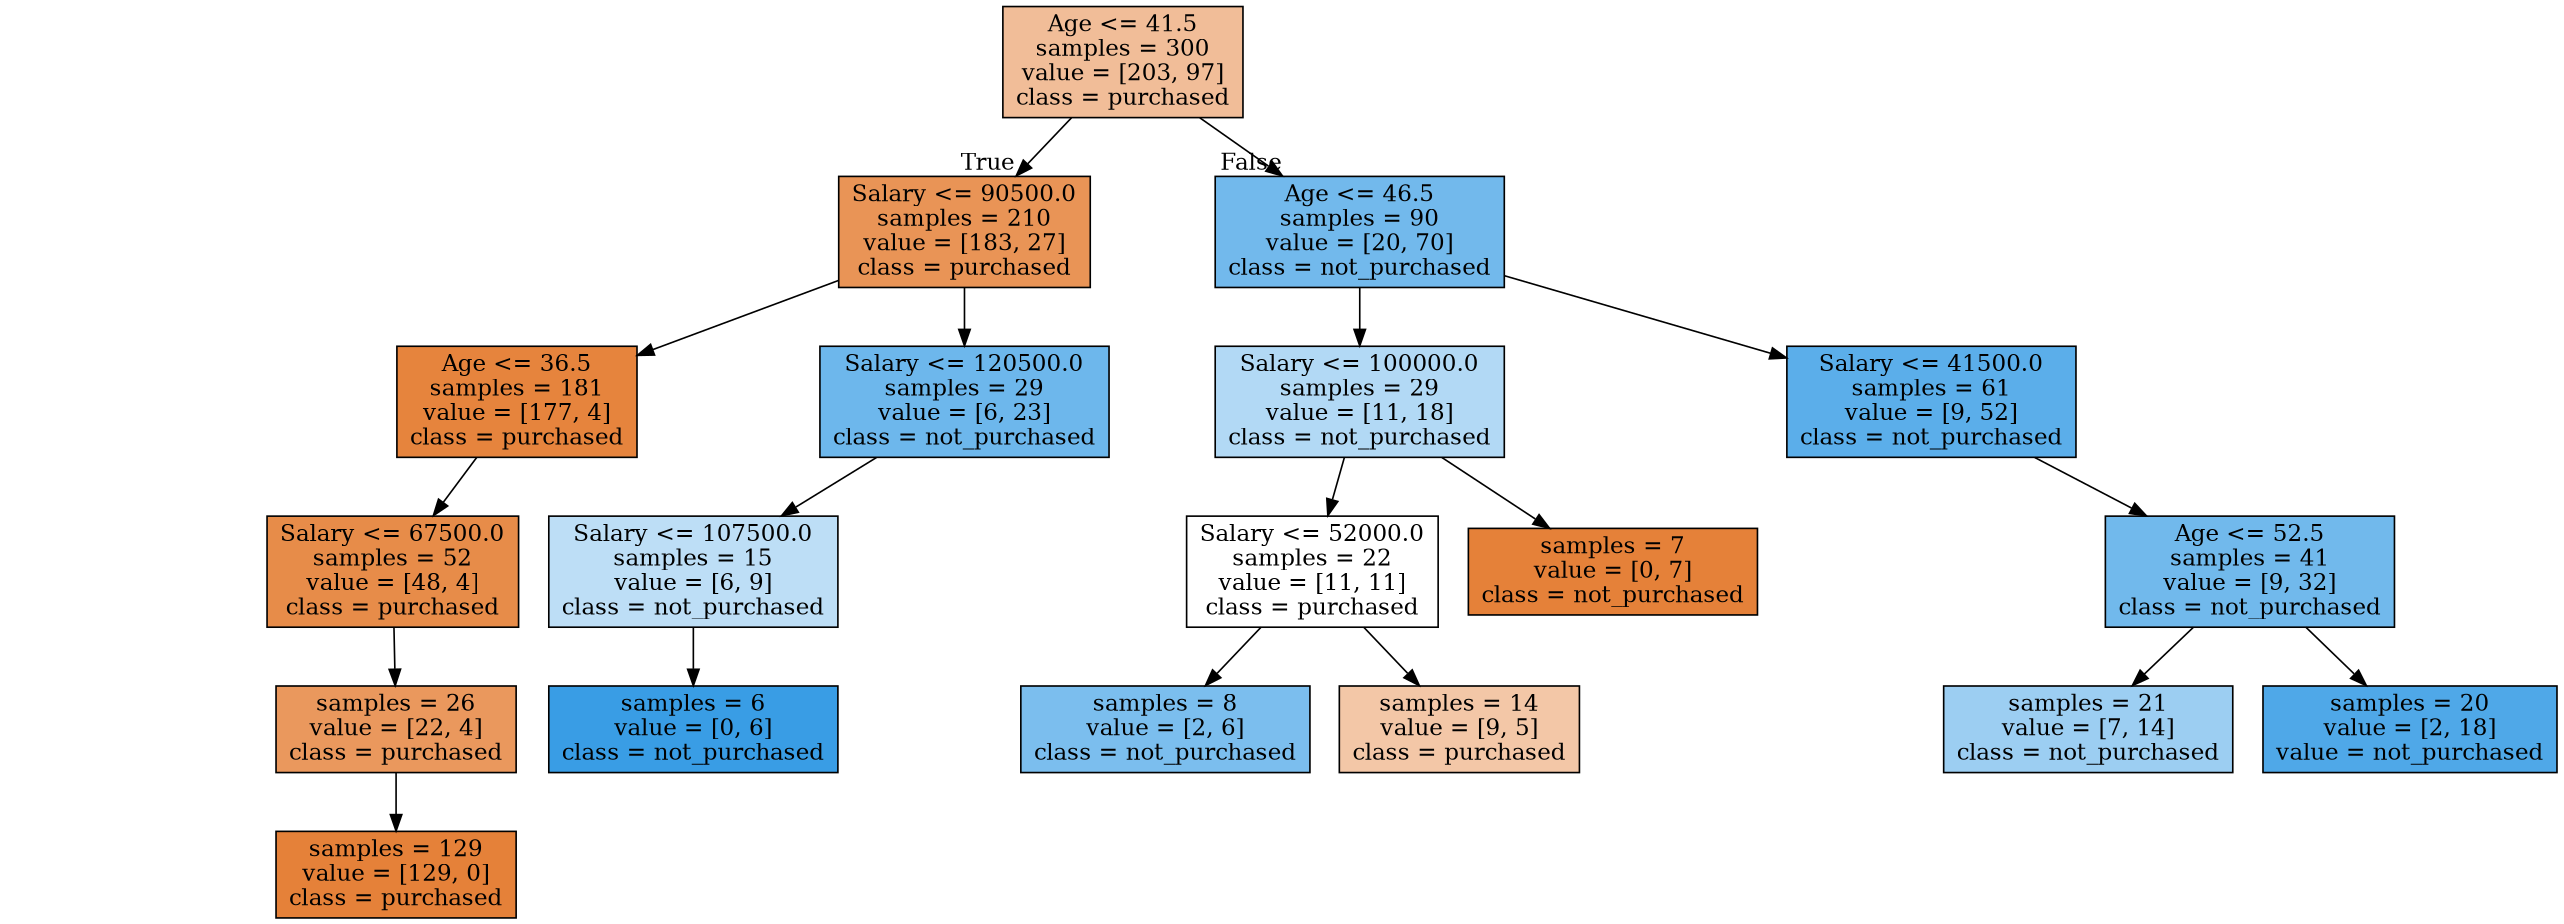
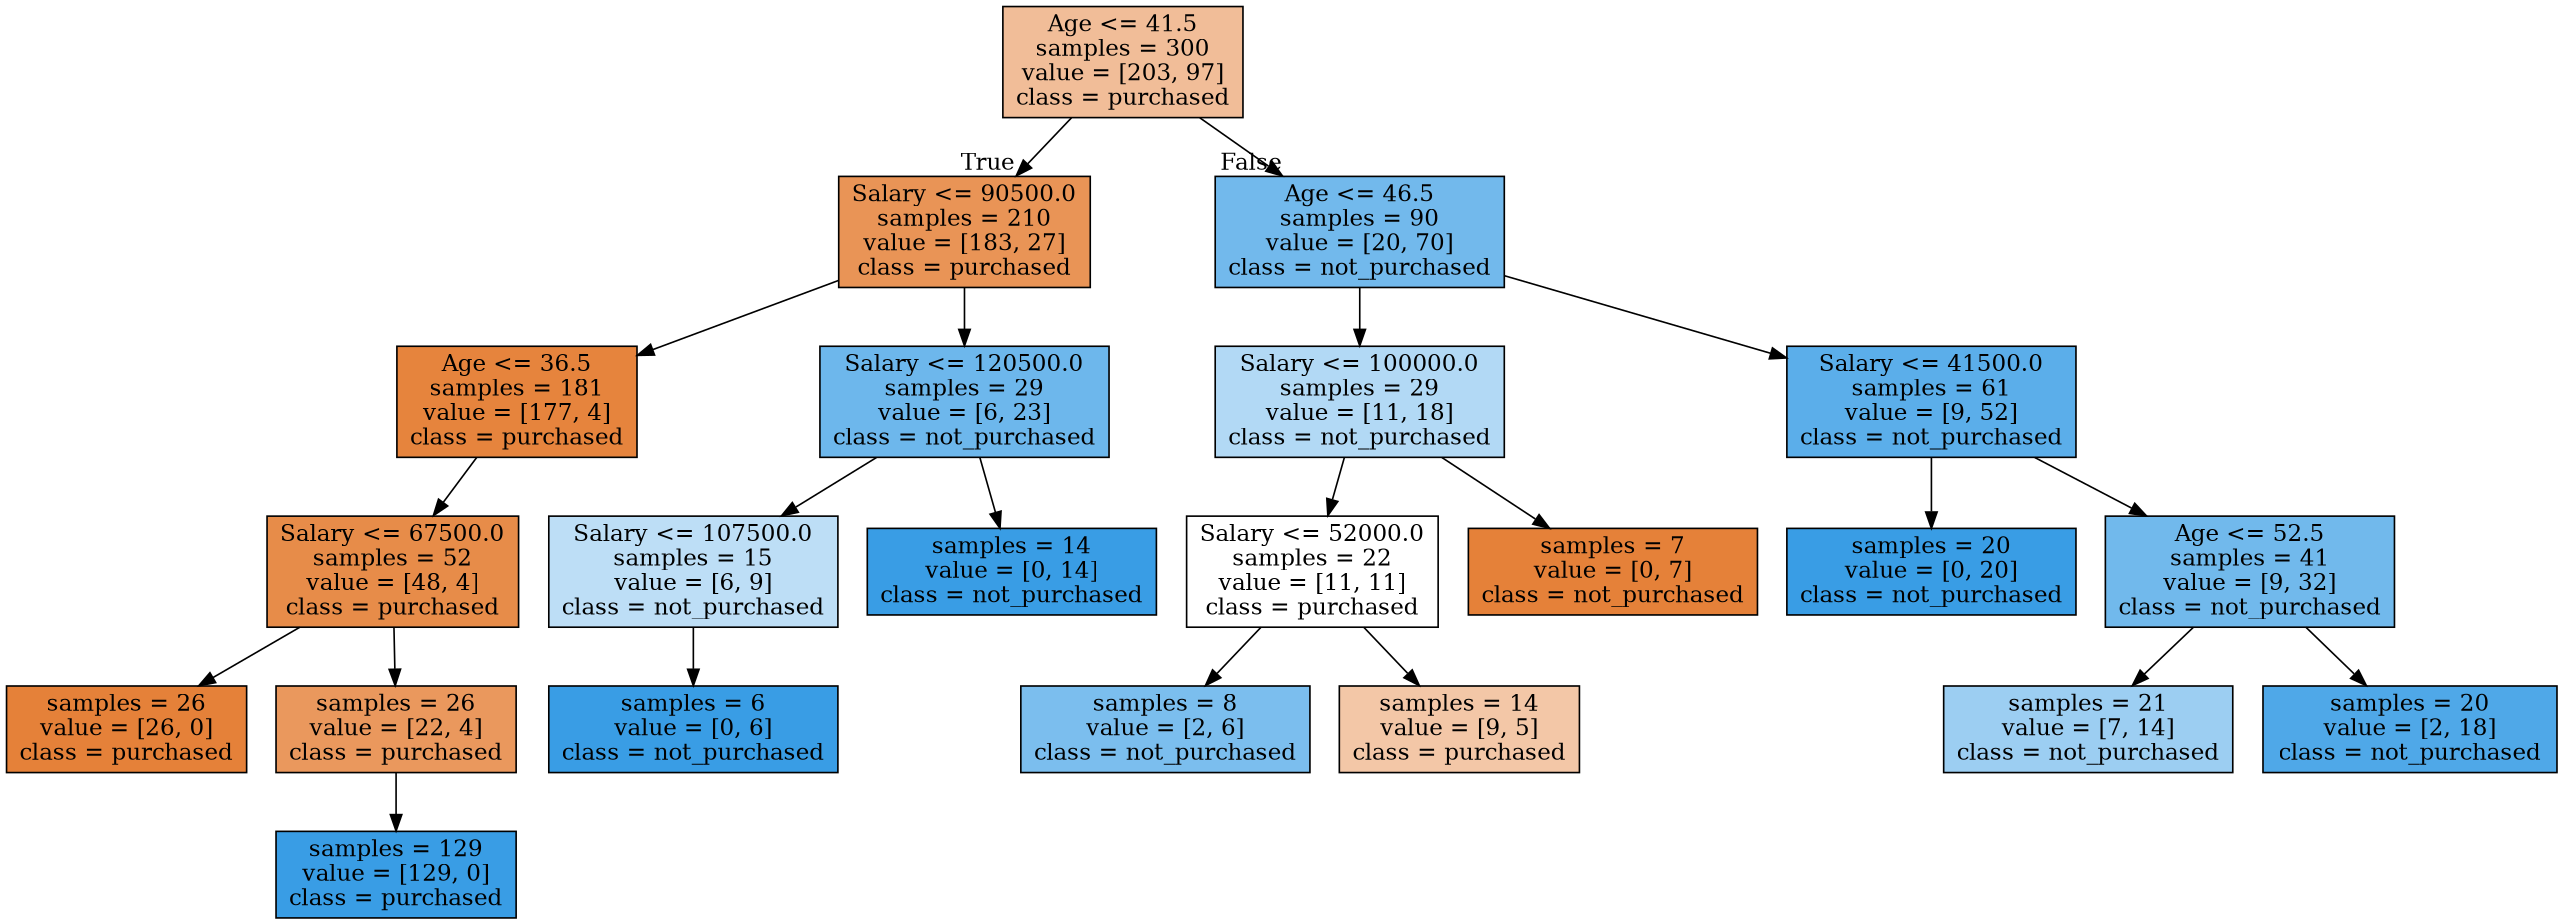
node "samples = 14 value = [0, 14] class = not_purchased": added
node "samples = 20 value = [0, 20] class = not_purchased": added
node "samples = 26 value = [26, 0] class = purchased": added
node "samples = 20 value = [2, 18] value = not_purchased": label "samples = 20 value = [2, 18] value = not_purchased" -> "samples = 20 value = [2, 18] class = not_purchased"
node "samples = 129 value = [129, 0] class = purchased": fillcolor #e58139 -> #399de5
